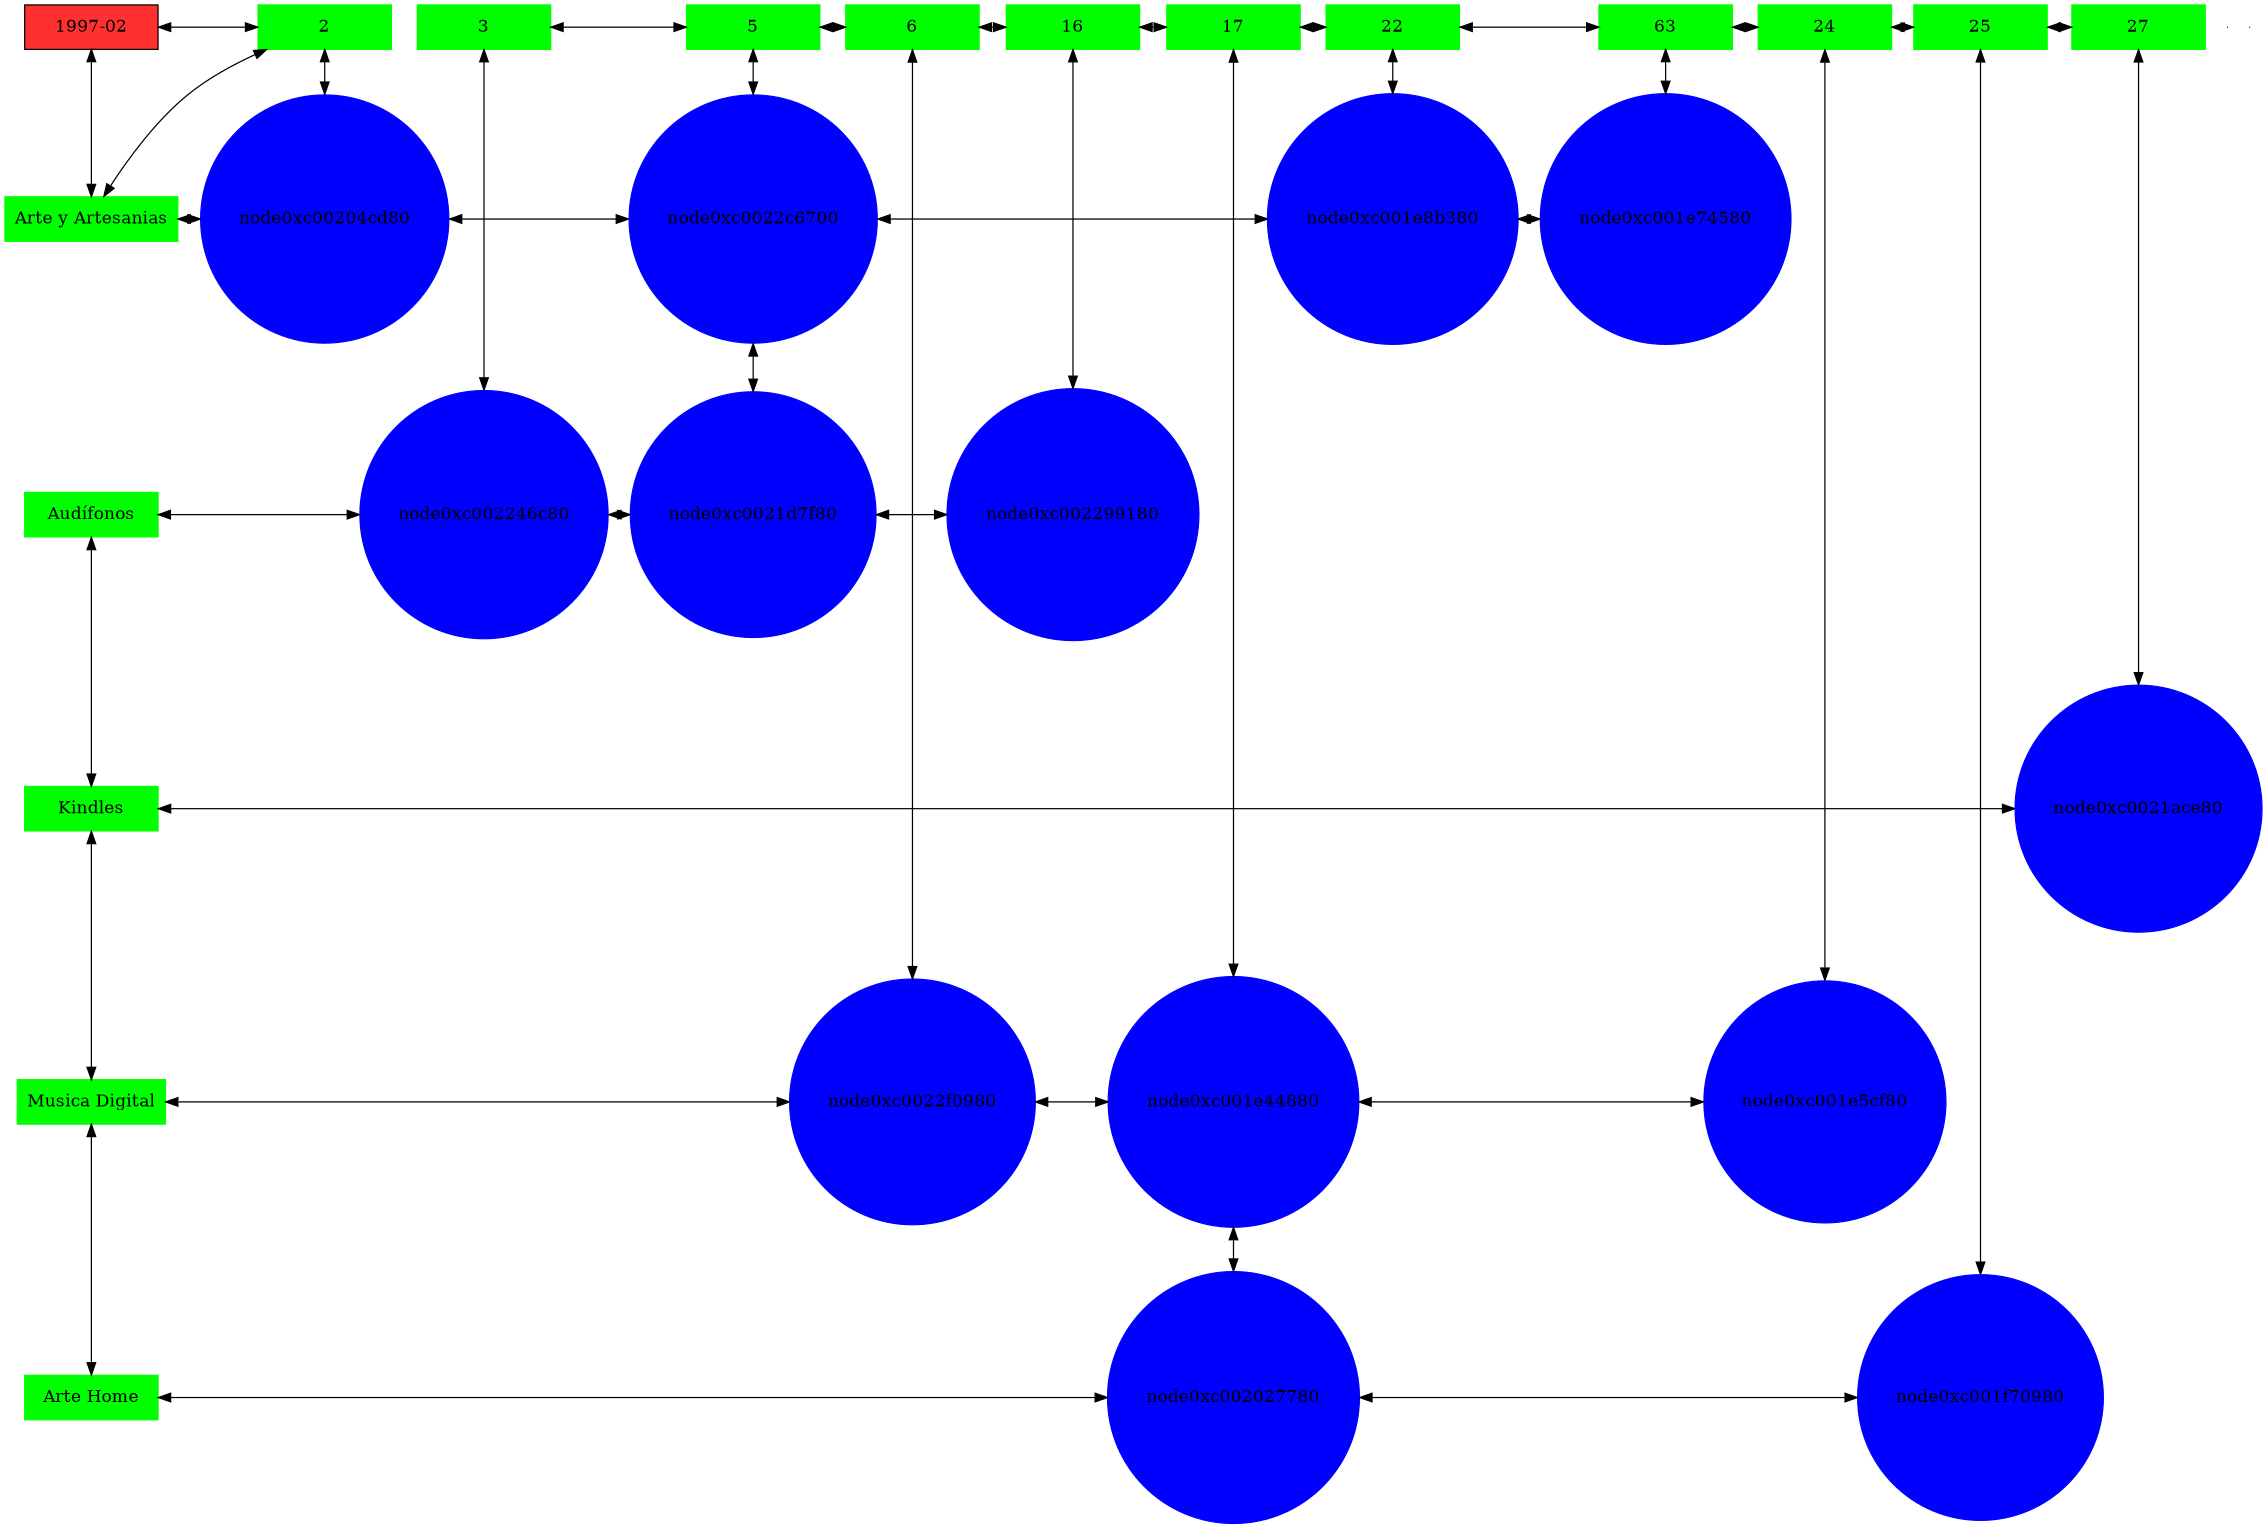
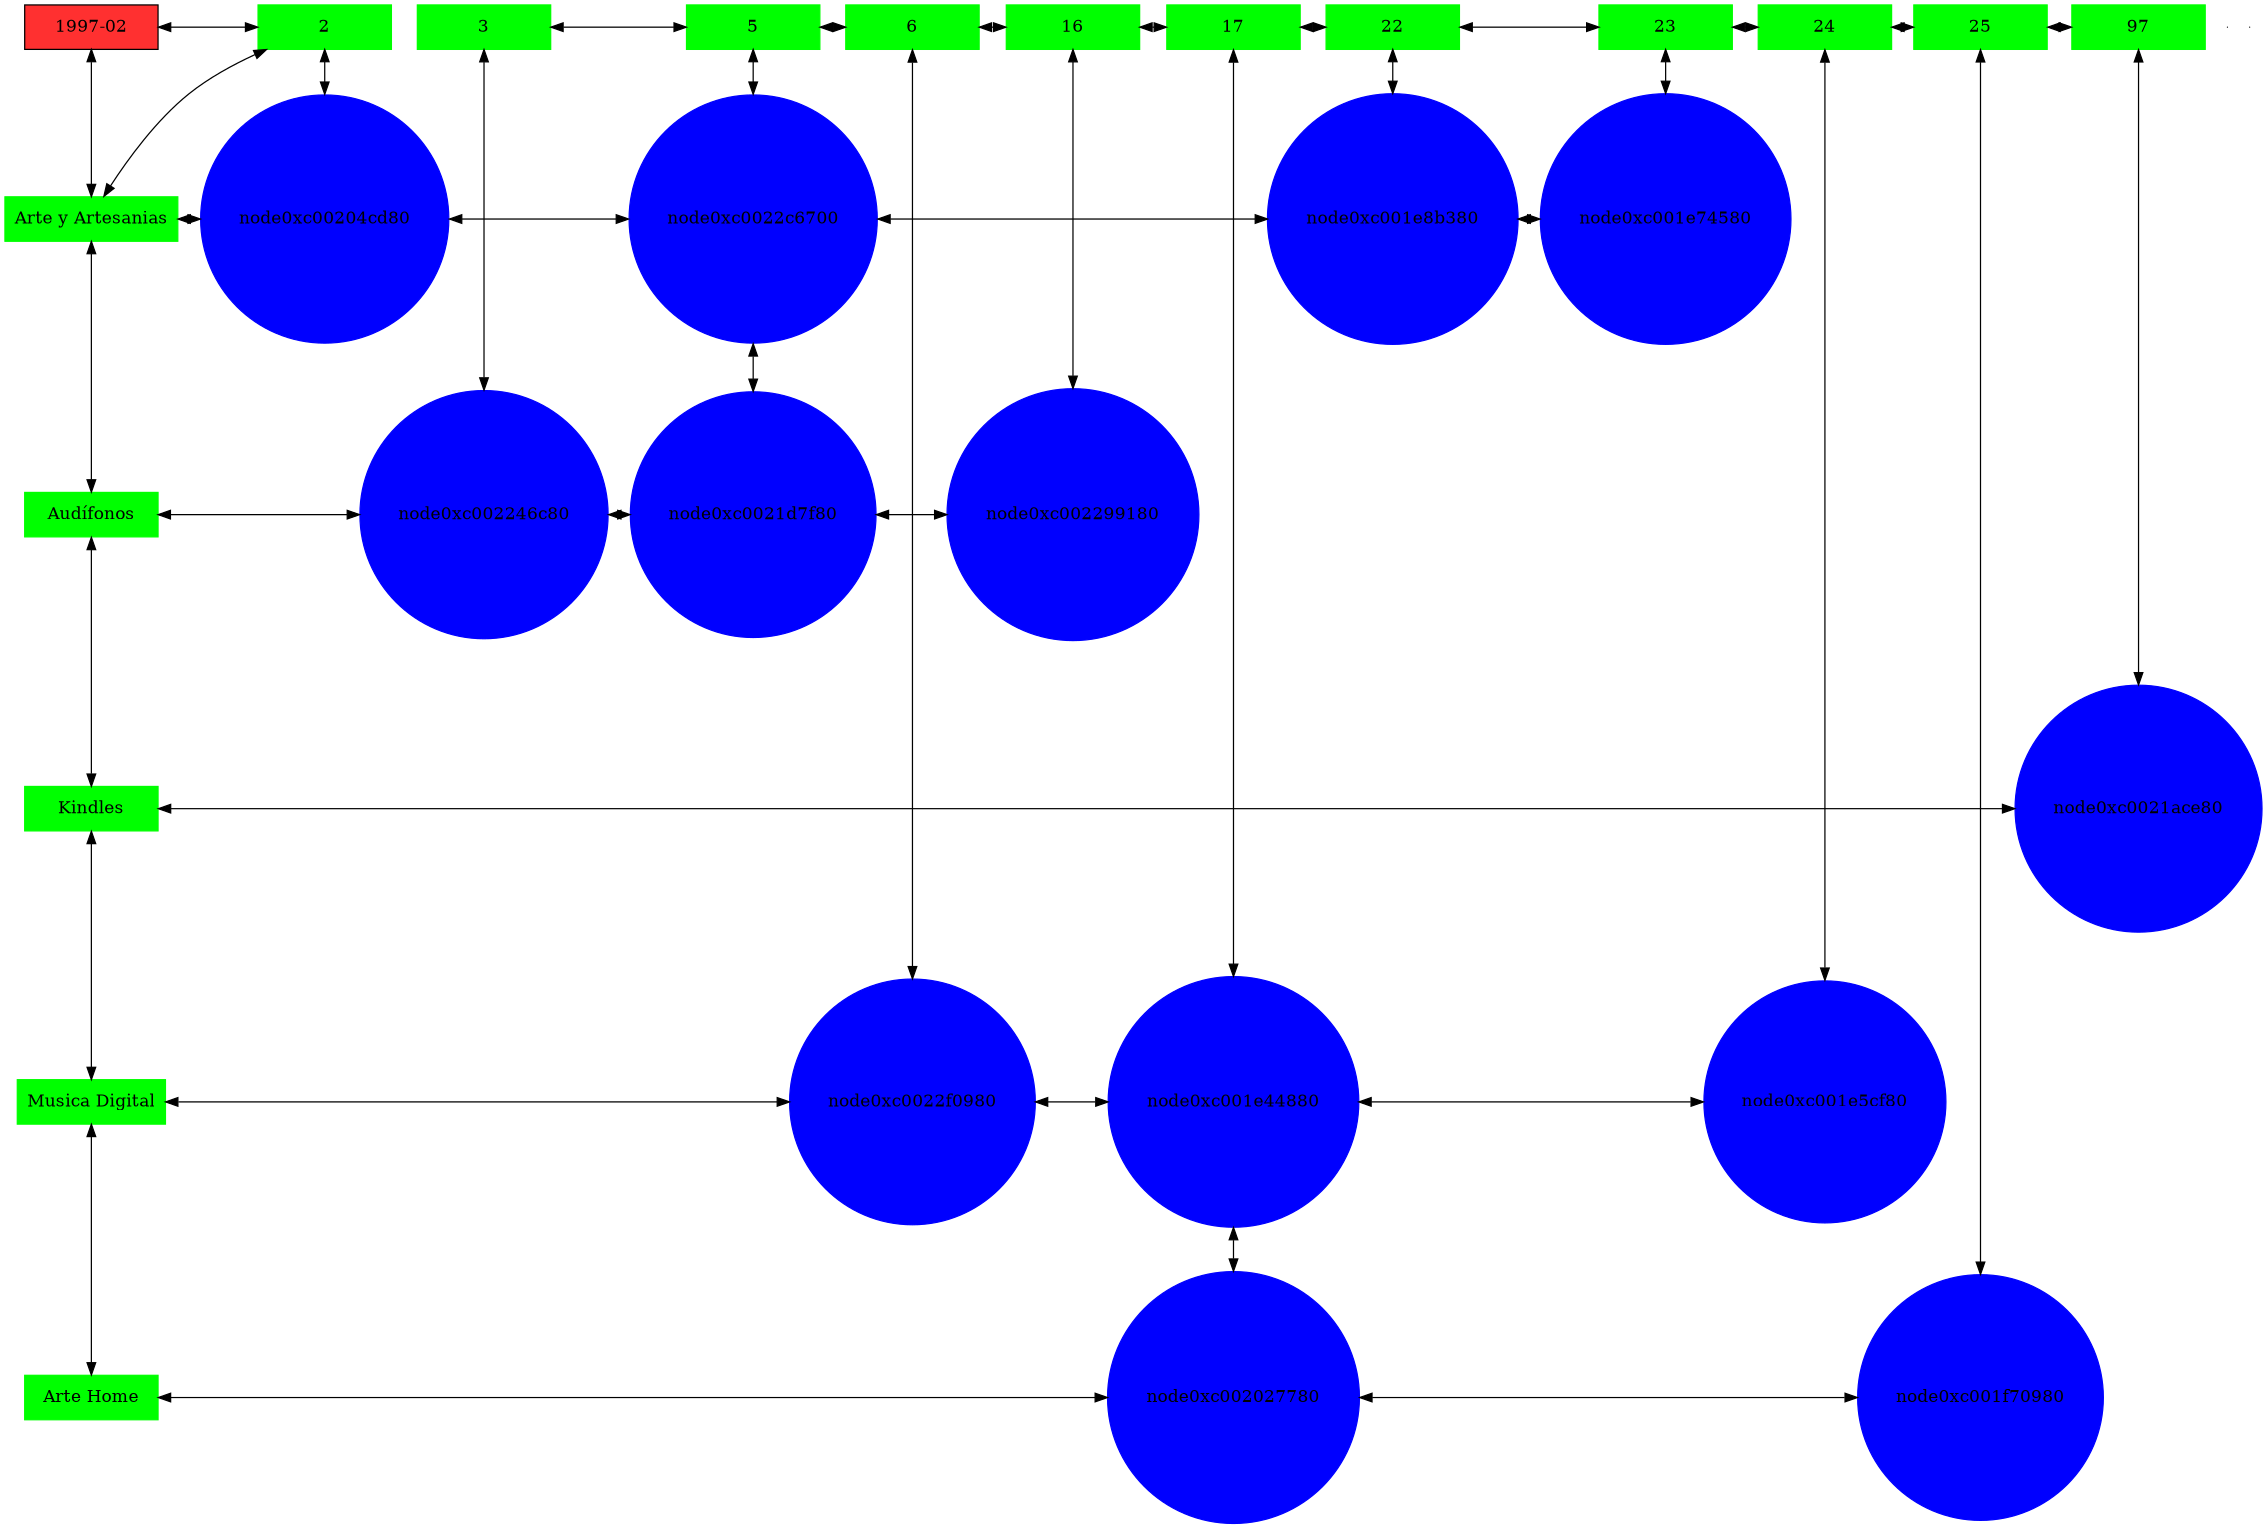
node "63": label "63" -> "23"
node "27": label "27" -> "97"
edge "Arte y Artesanias" -- "Audífonos": added
